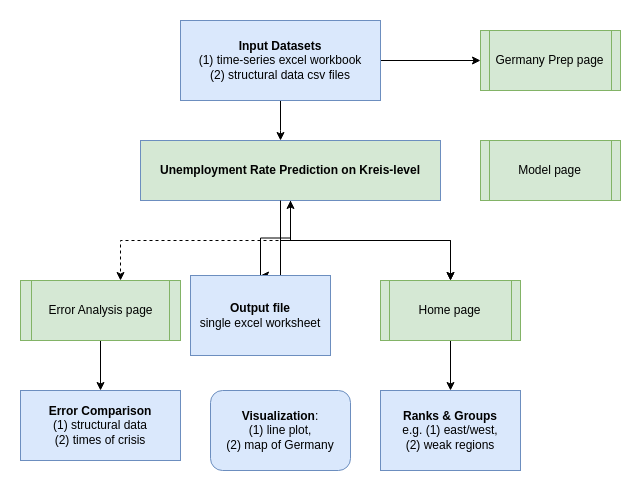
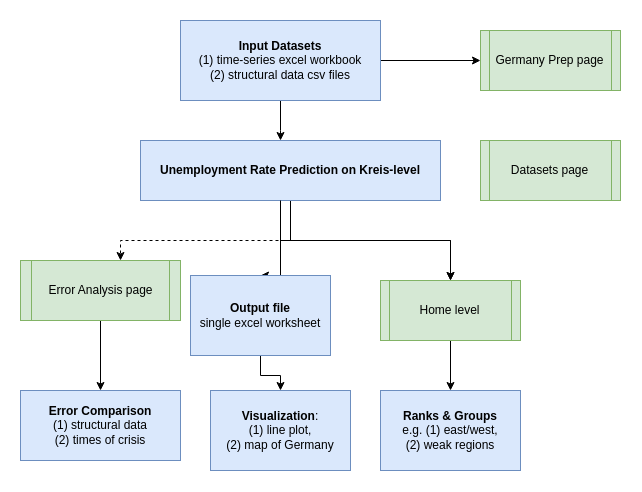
node "Unemployment Rate Prediction on Kreis-level": fillcolor #d5e8d4 -> #dae8fc
node "Model page": label "Model page" -> "Datasets page"
edge "Output file single excel worksheet" -> "Unemployment Rate Prediction on Kreis-level": now "Output file single excel worksheet" -> "Visualization: (1) line plot, (2) map of Germany"
node "Error Analysis page": moved (101, 311) -> (101, 291)
node "Home page": label "Home page" -> "Home level"
node "Visualization: (1) line plot, (2) map of Germany": shape rounded rectangle -> rectangle
